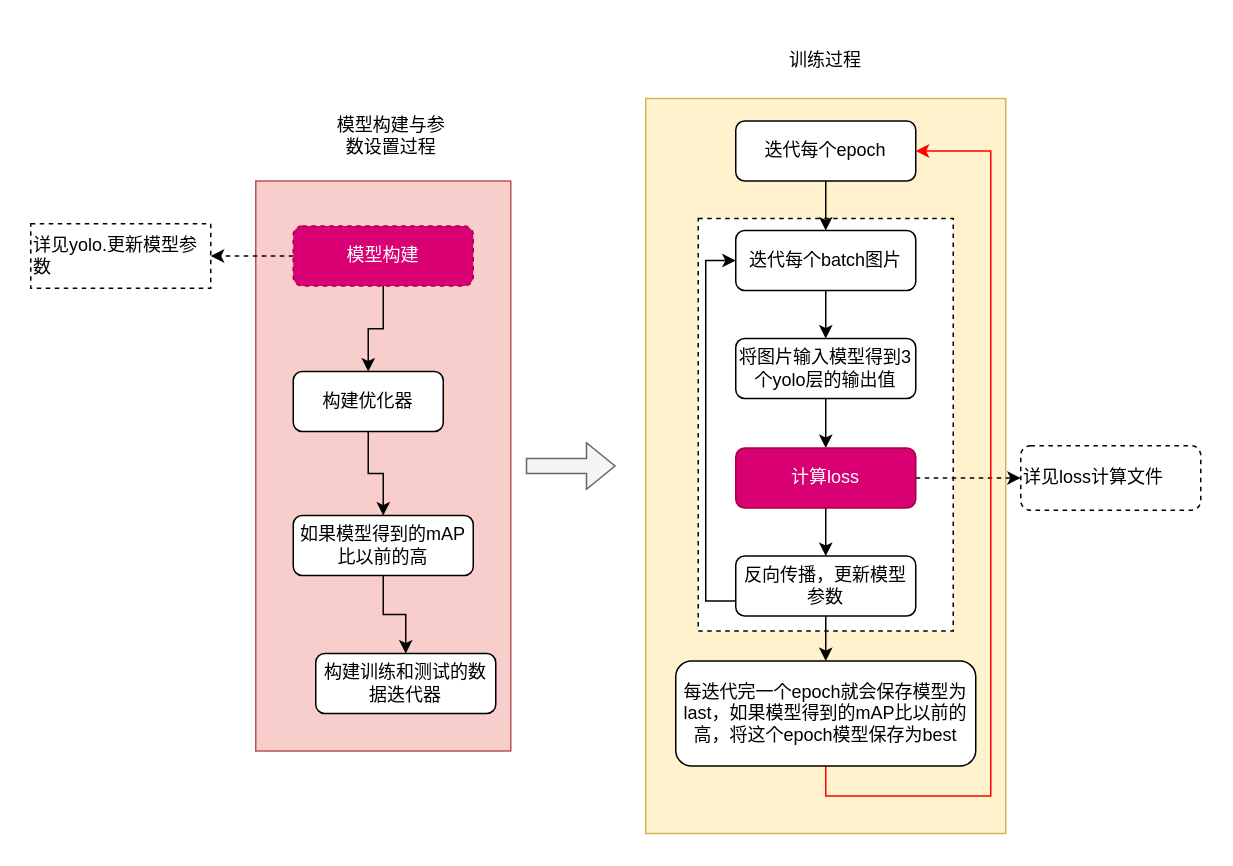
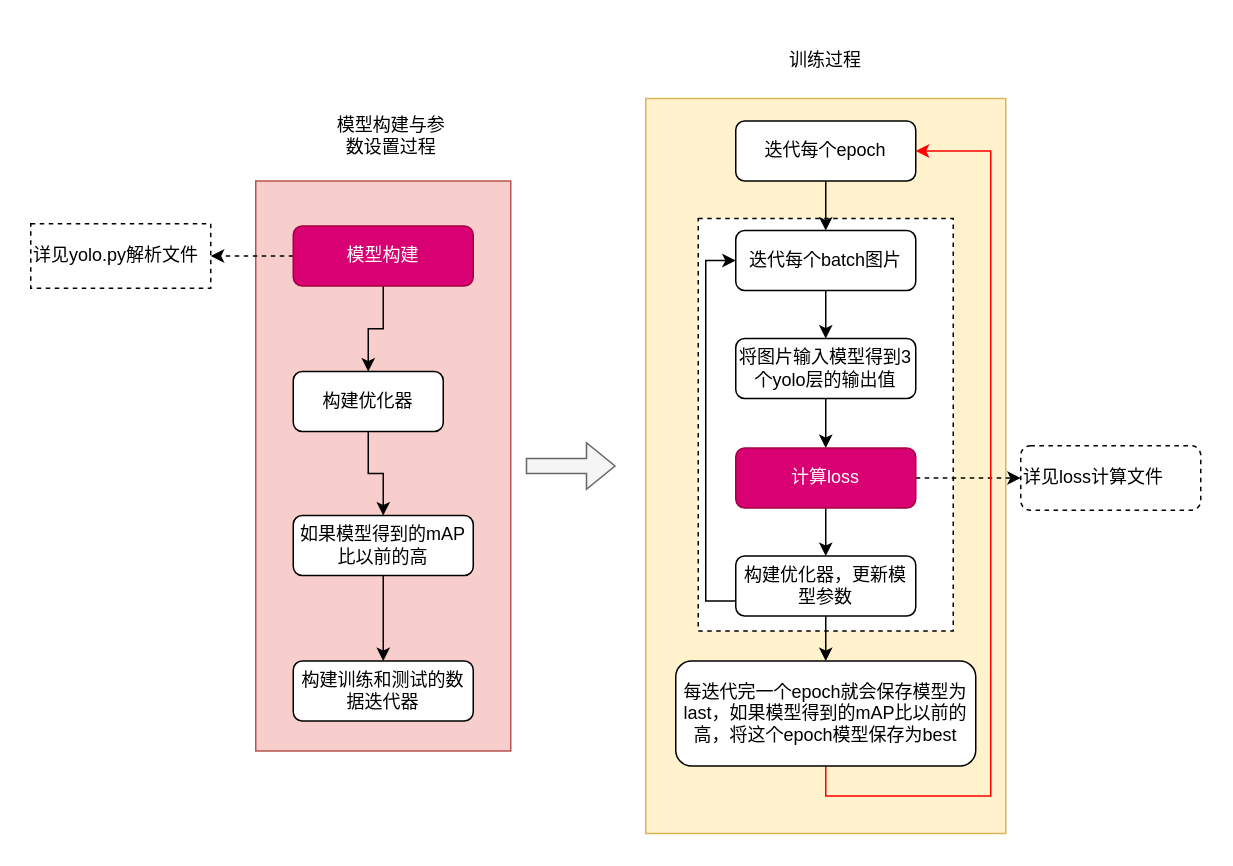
node "详见yolo.更新模型参数": label "详见yolo.更新模型参数" -> "详见yolo.py解析文件"
node "模型构建": style dashed -> solid
node "反向传播，更新模型参数": label "反向传播，更新模型参数" -> "构建优化器，更新模型参数"
node "构建训练和测试的数据迭代器": moved (406, 683) -> (383, 691)
